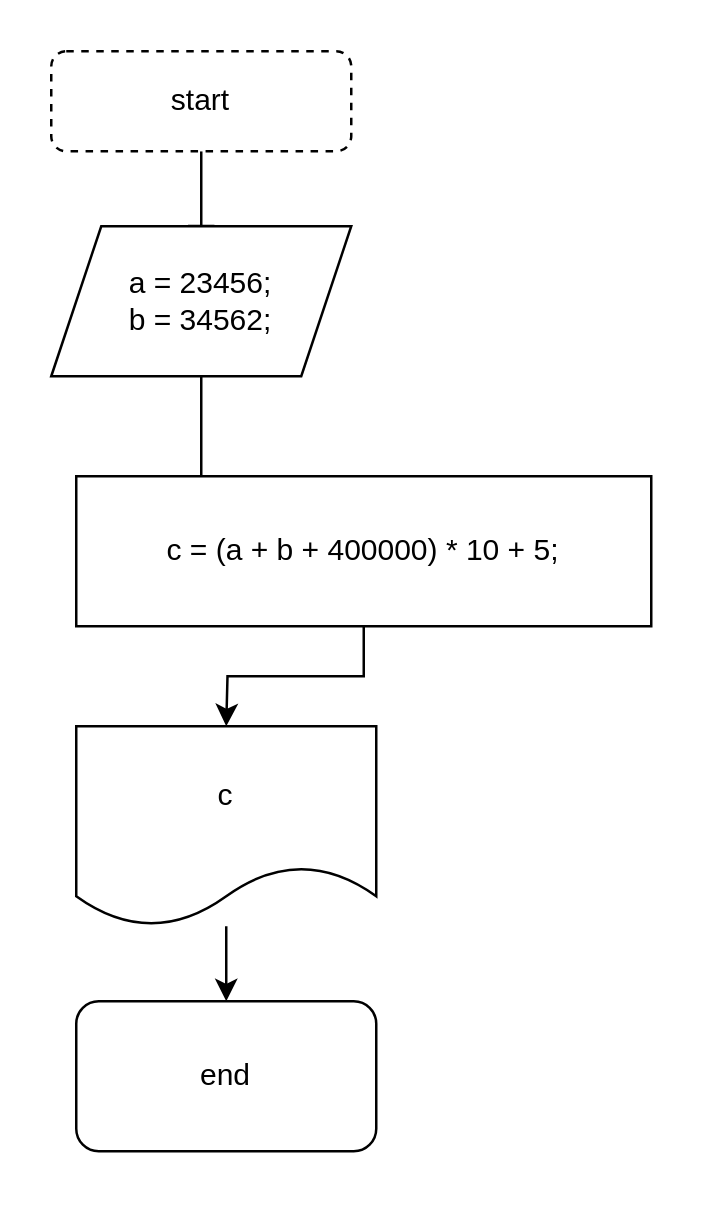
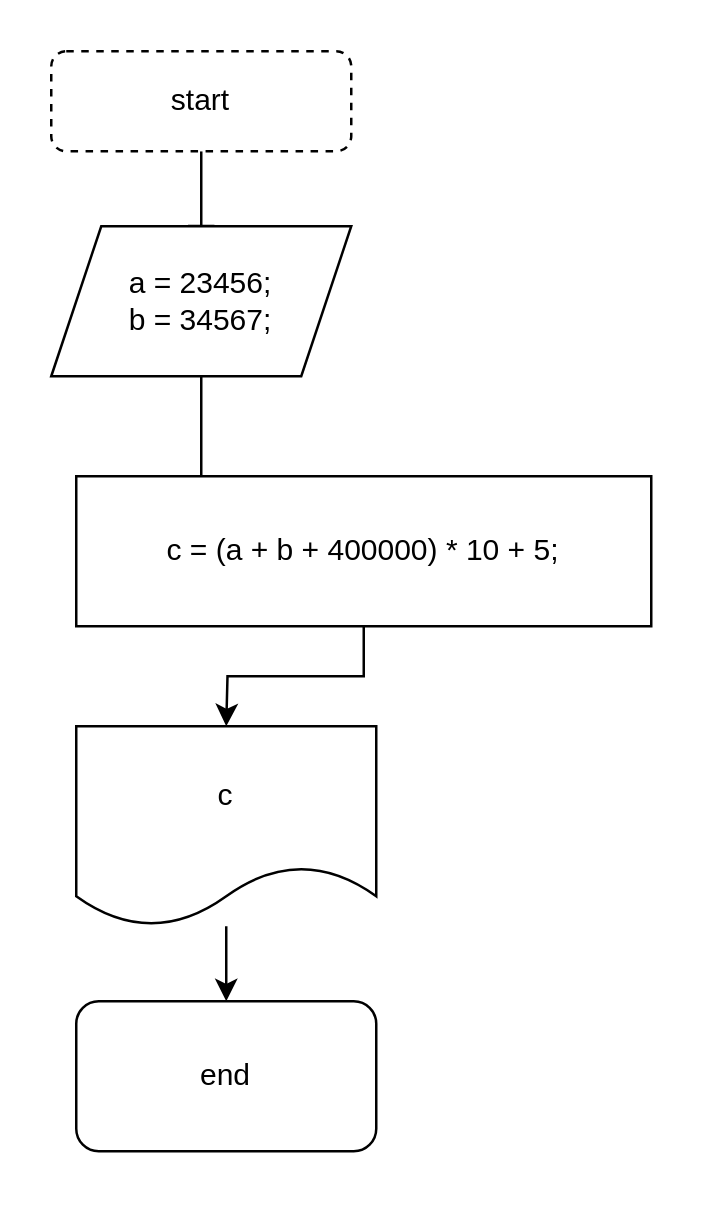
node "a = 23456; b = 34562;": label "a = 23456; b = 34562;" -> "a = 23456; b = 34567;"
